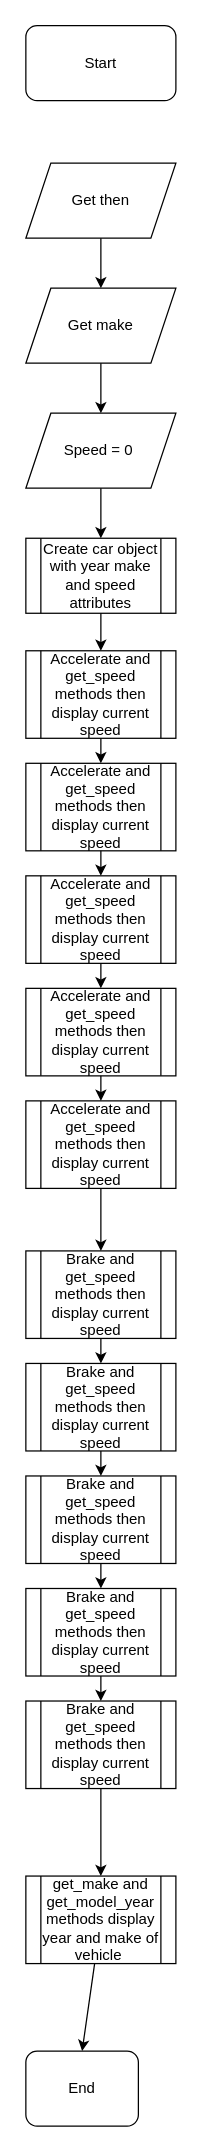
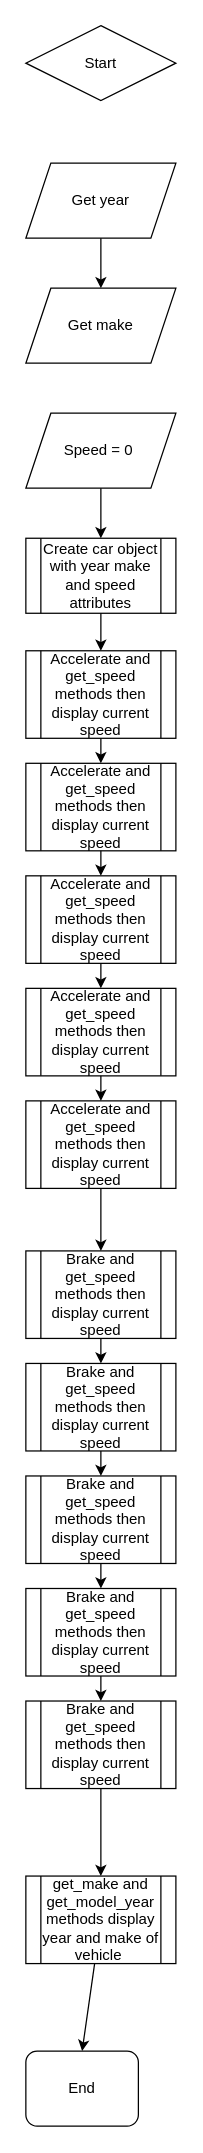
node "Start": shape rounded rectangle -> diamond
node "Get then": label "Get then" -> "Get year"
edge "Get make" -> "Speed = 0": removed
